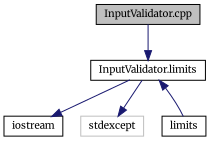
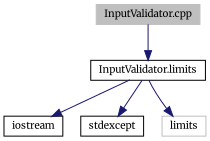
node "InputValidator.cpp": color black -> grey75
edge "limits" -> "InputValidator.limits": reversed
node "stdexcept": color grey75 -> black
node "limits": color black -> grey75
